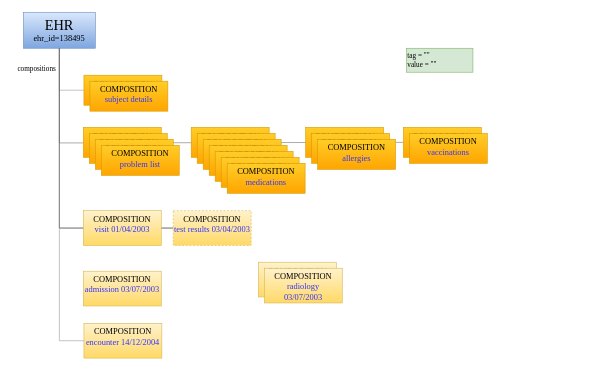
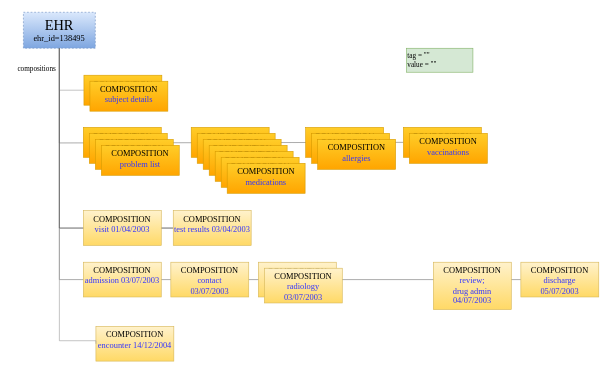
node "EHRehr_id=138495": style solid -> dashed
node "COMPOSITION test results 03/04/2003": style dashed -> solid
edge "EHRehr_id=138495" -- "COMPOSITION discharge 05/07/2003": added
node "COMPOSITION contact 03/07/2003": added
node "COMPOSITION discharge 05/07/2003": added
node "COMPOSITION review; drug admin 04/07/2003": added
node "COMPOSITION admission 03/07/2003": moved (122, 289) -> (122, 280)
node "COMPOSITION encounter 14/12/2004": moved (123, 341) -> (135, 344)
